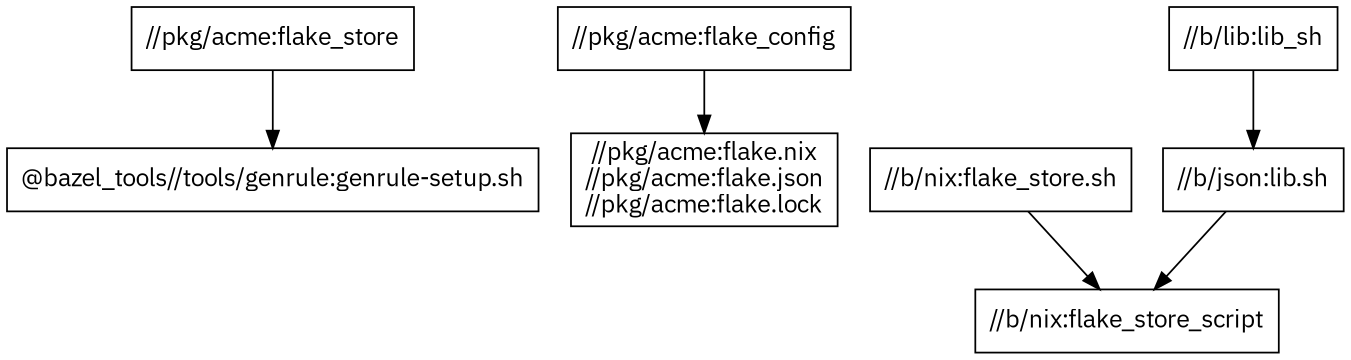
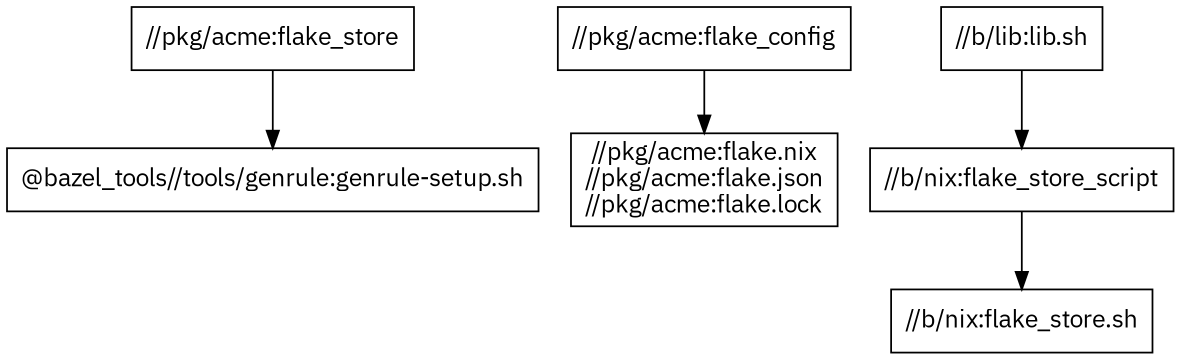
node "//b/lib:lib_sh": removed
node "//b/json:lib.sh": label "//b/json:lib.sh" -> "//b/lib:lib.sh"
edge "//b/nix:flake_store.sh" -> "//b/nix:flake_store_script": reversed
